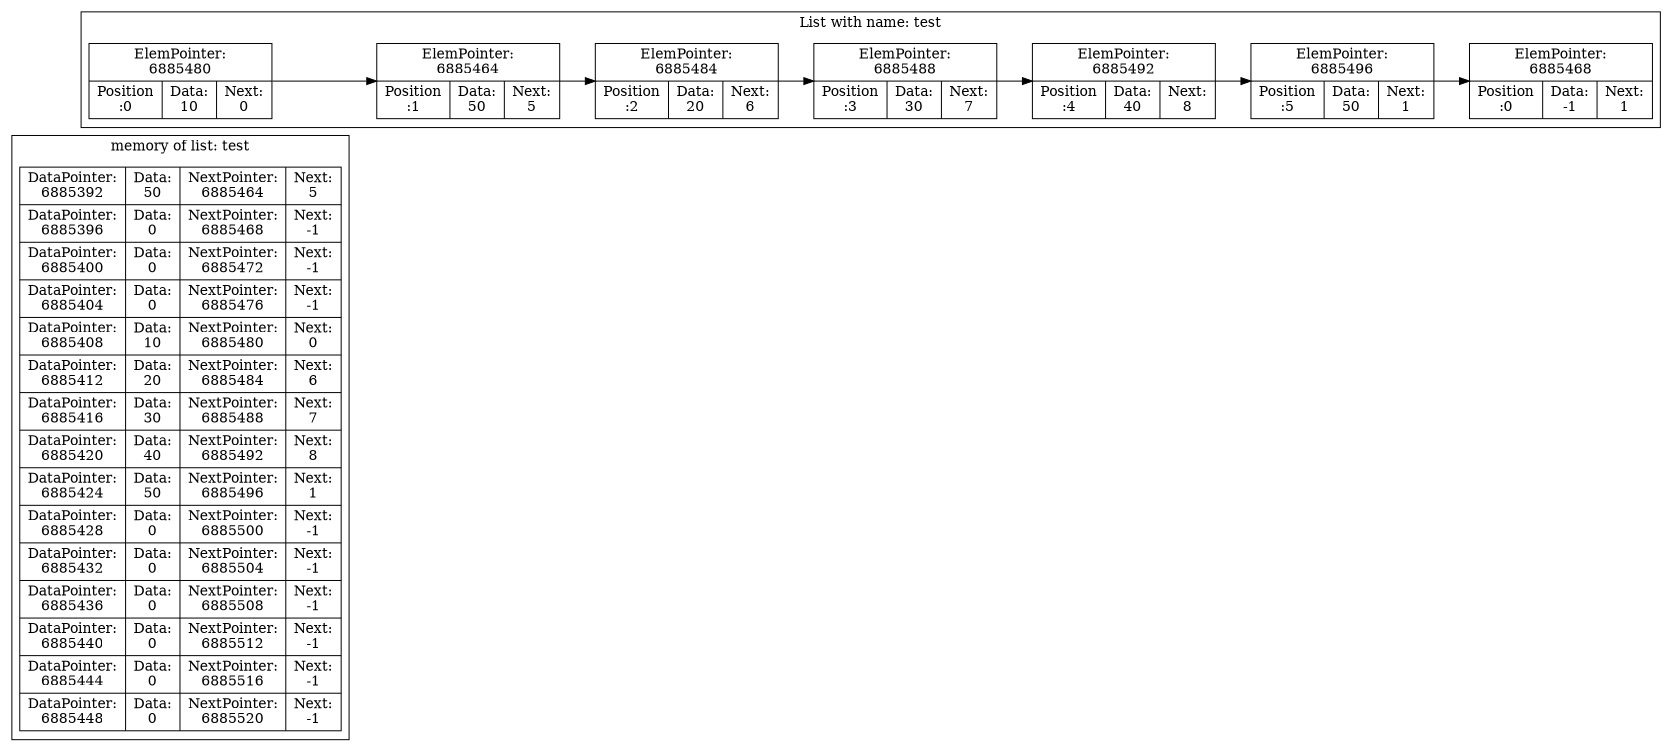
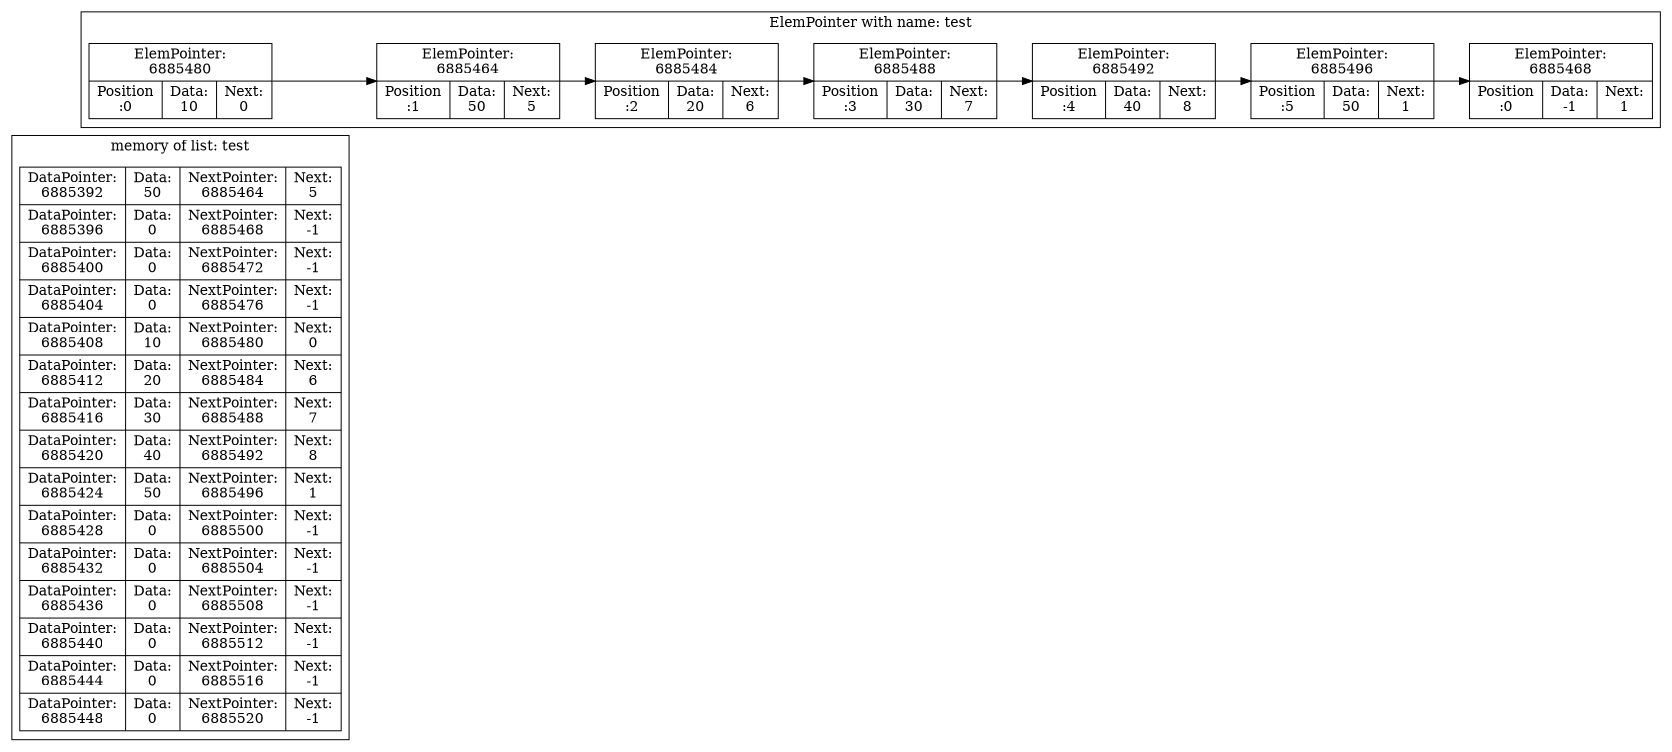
cluster "List with name: test": label "List with name: test" -> "ElemPointer with name: test"
